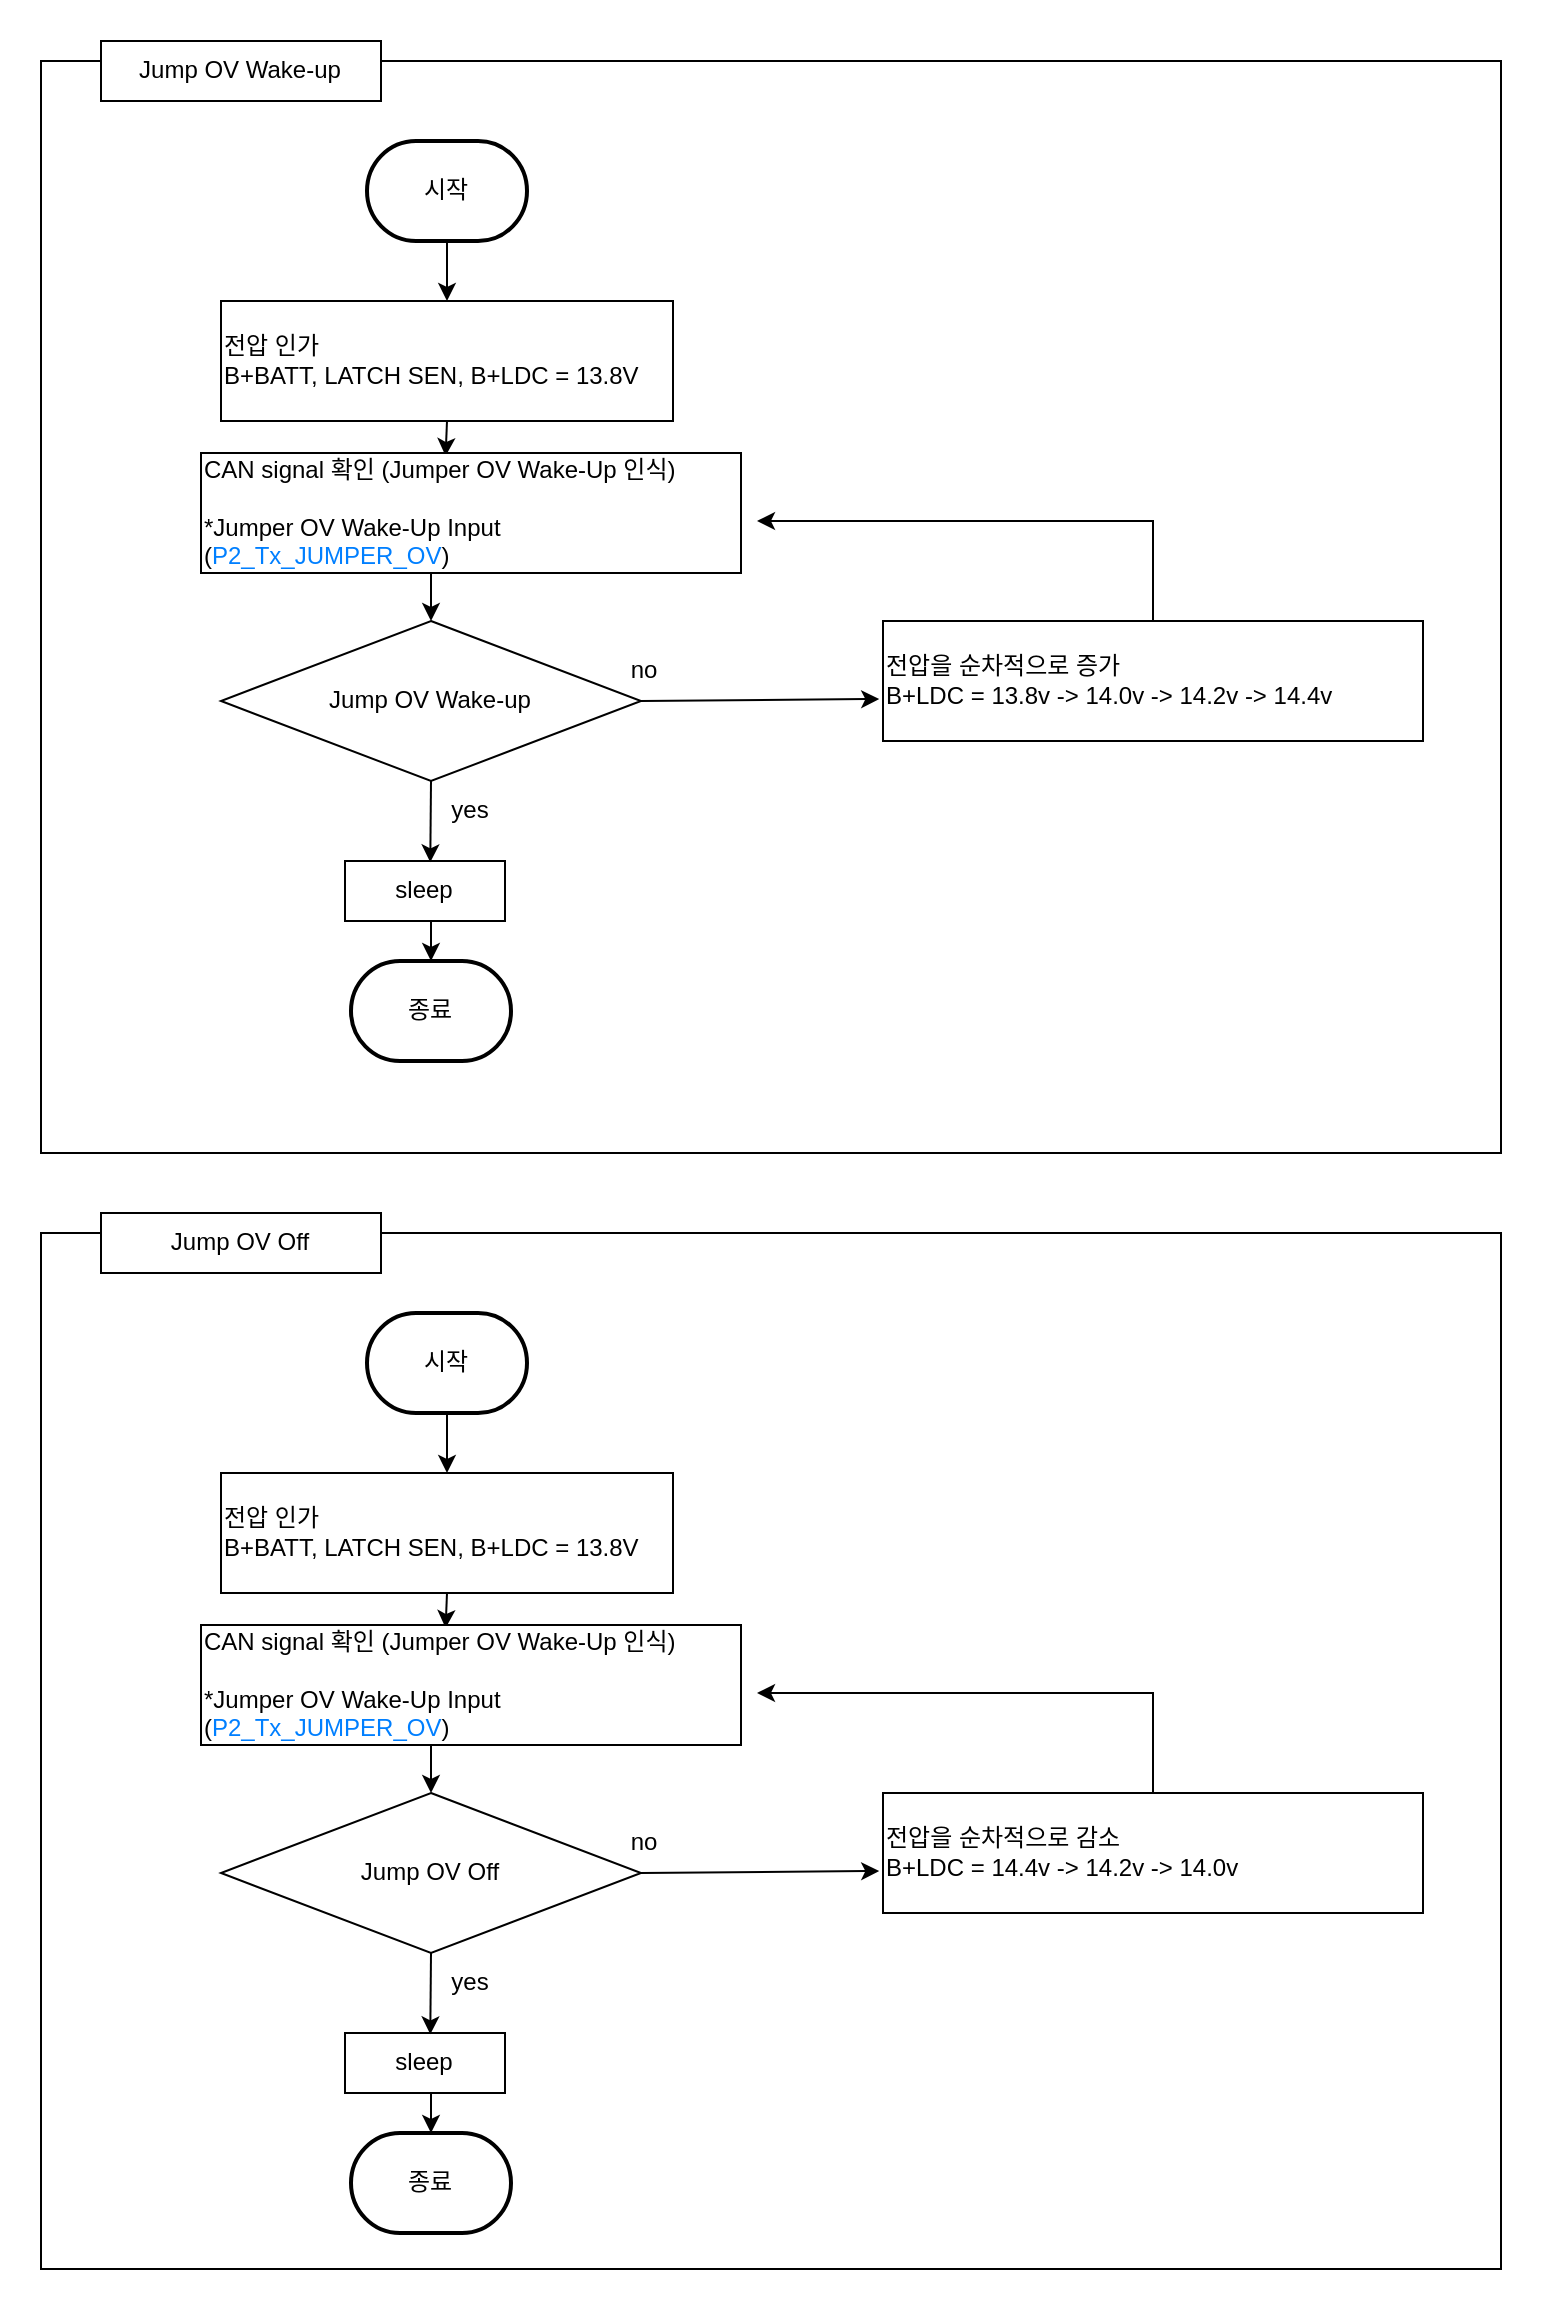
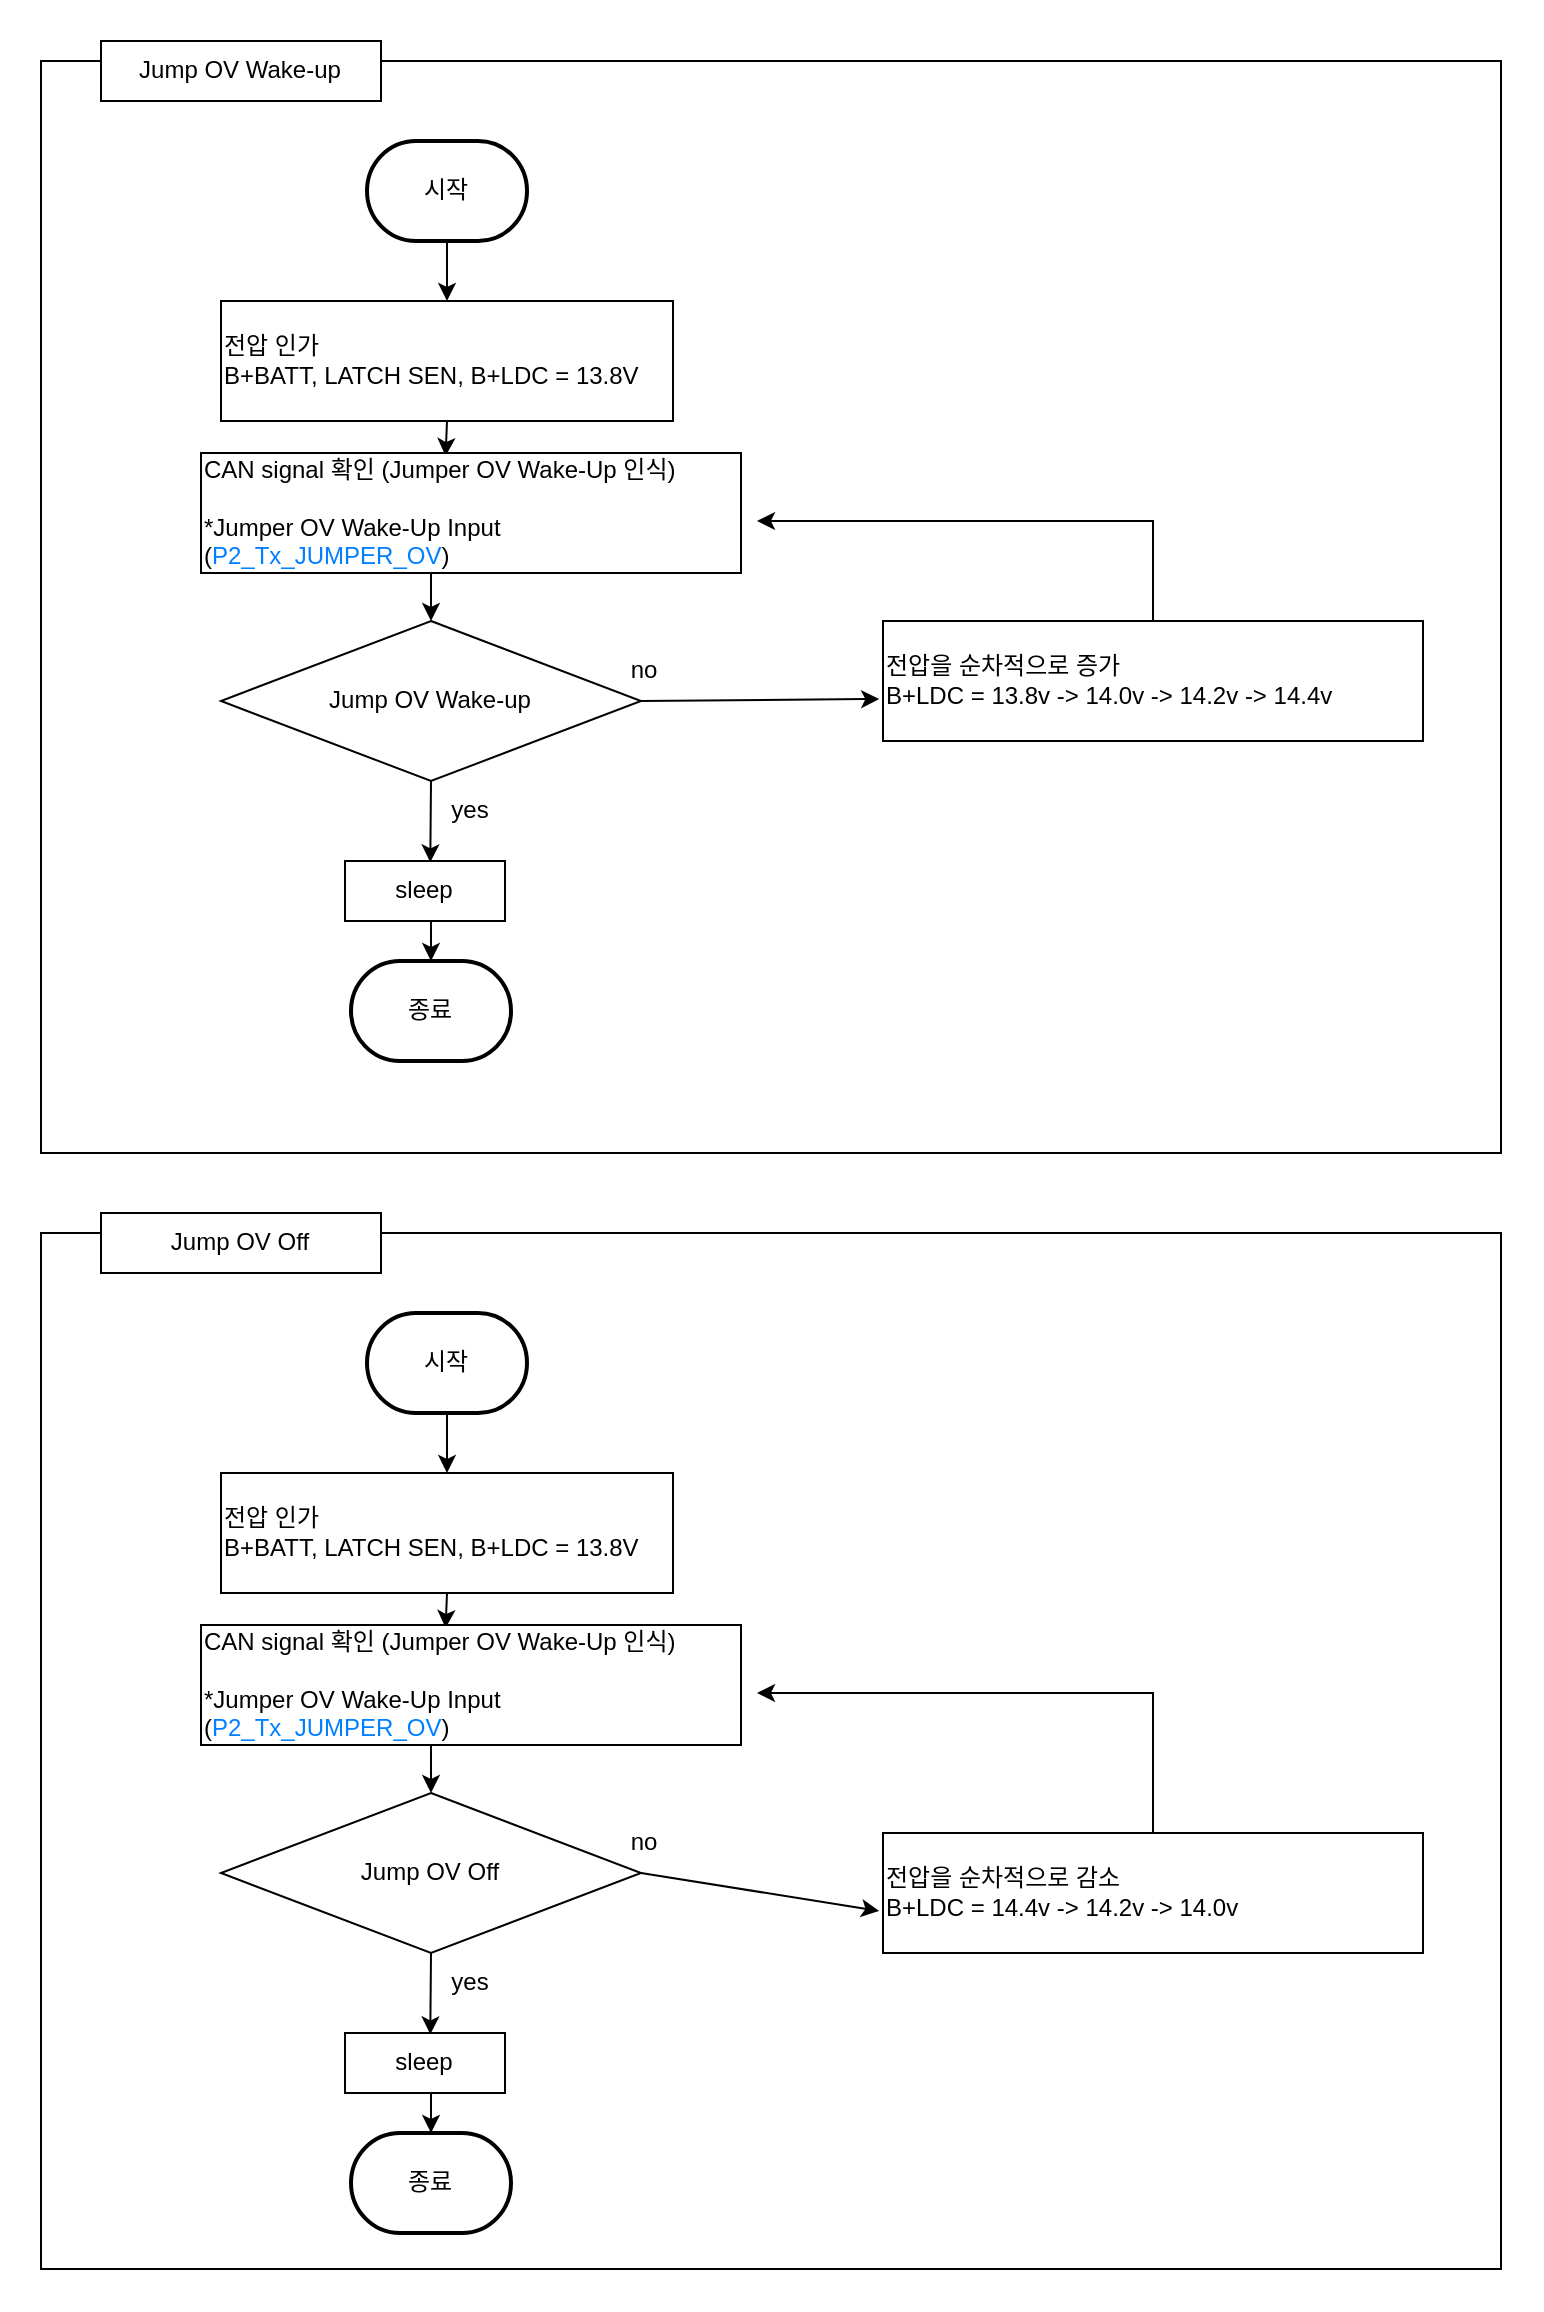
node "전압을 순차적으로 감소B+LDC = 14.4v -> 14.2v -> 14.0v": moved (1153, 1853) -> (1153, 1893)
